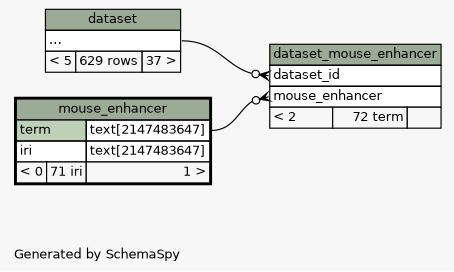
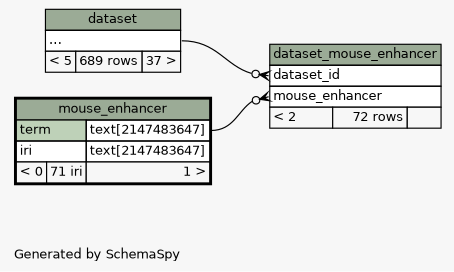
node "dataset": text "629 rows" -> "689 rows"
node "dataset_mouse_enhancer": text "72 term" -> "72 rows"
